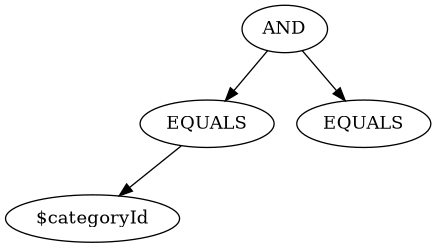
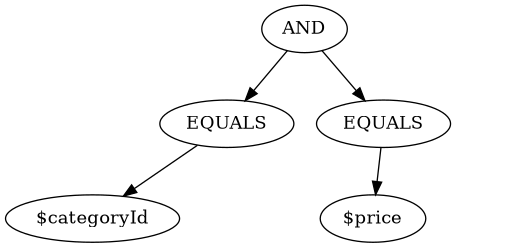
node "$price": added
